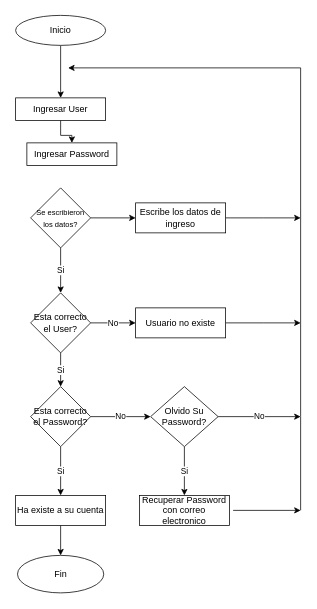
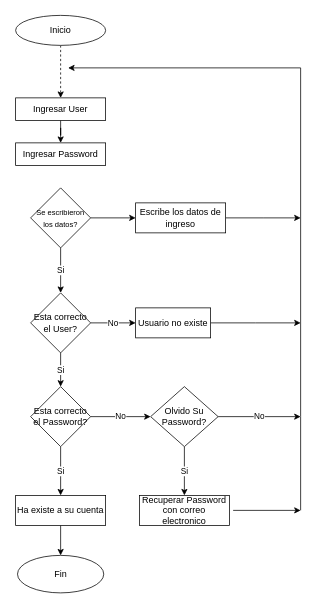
edge "Inicio" -> "Ingresar User": style solid -> dashed
node "Ingresar Password": moved (72, 154) -> (60, 154)
node "Usuario no existe": size 90x30 -> 75x30
